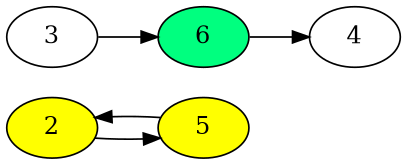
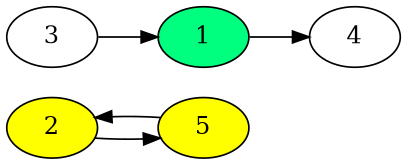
node "6": label "6" -> "1"
